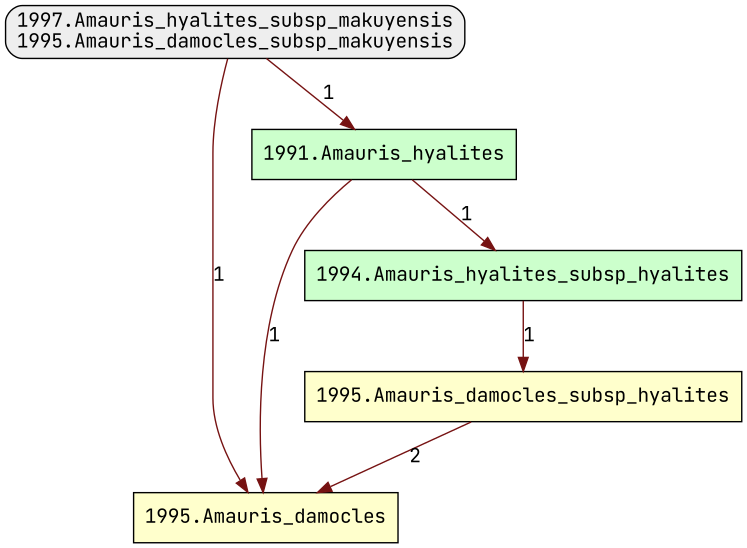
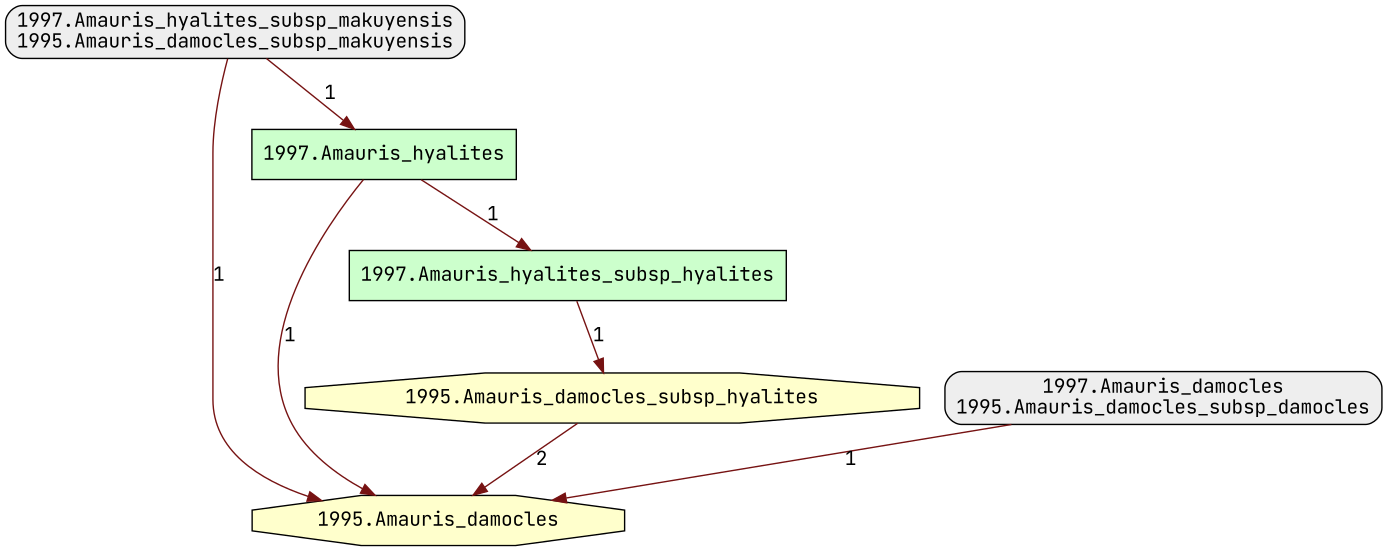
node "1991.Amauris_hyalites": label "1991.Amauris_hyalites" -> "1997.Amauris_hyalites"
node "1994.Amauris_hyalites_subsp_hyalites": label "1994.Amauris_hyalites_subsp_hyalites" -> "1997.Amauris_hyalites_subsp_hyalites"
node "1995.Amauris_damocles_subsp_hyalites": shape box -> octagon
node "1997.Amauris_damocles 1995.Amauris_damocles_subsp_damocles": added
node "1995.Amauris_damocles": shape box -> octagon
